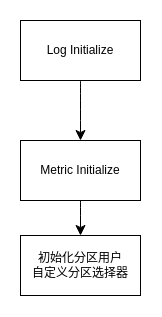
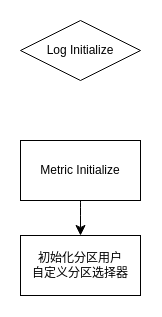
node "Log Initialize": shape rectangle -> diamond
edge "Log Initialize" -> "Metric Initialize": removed
